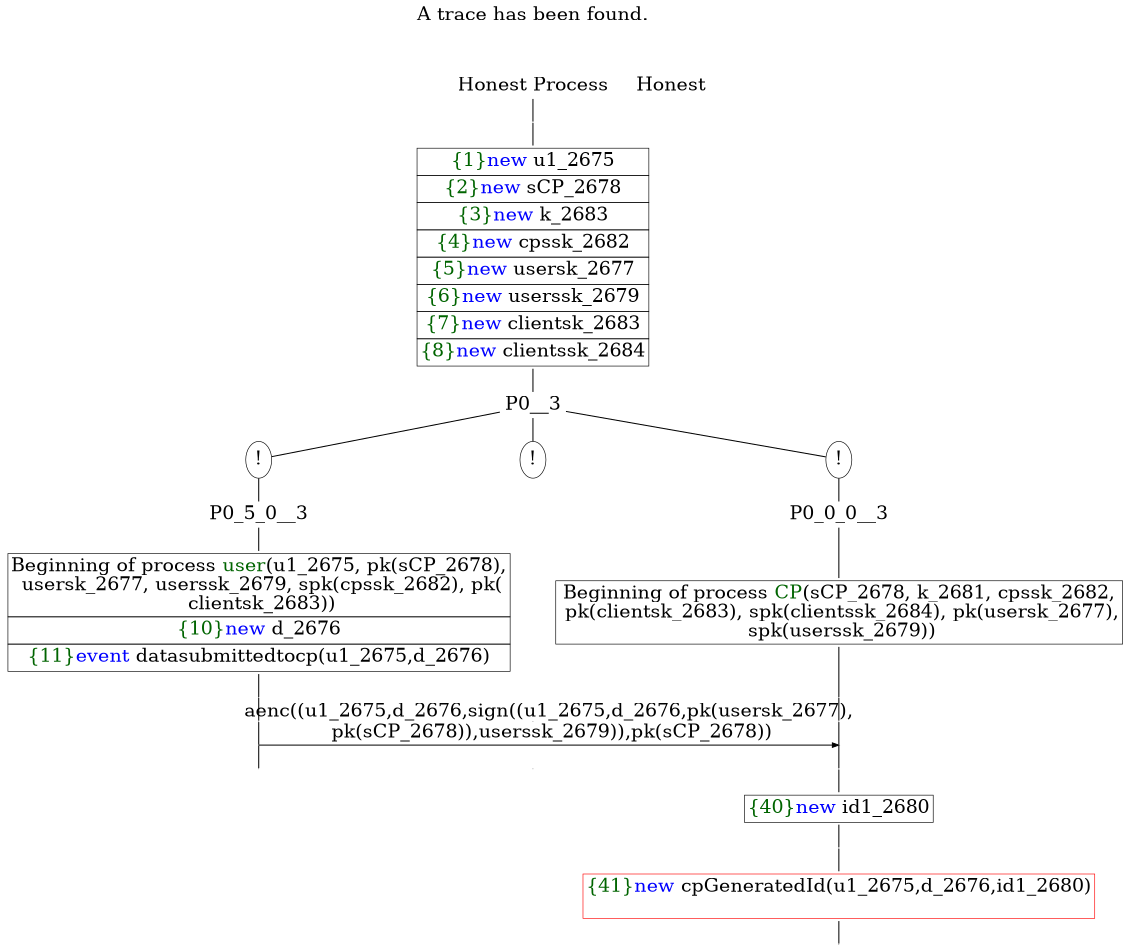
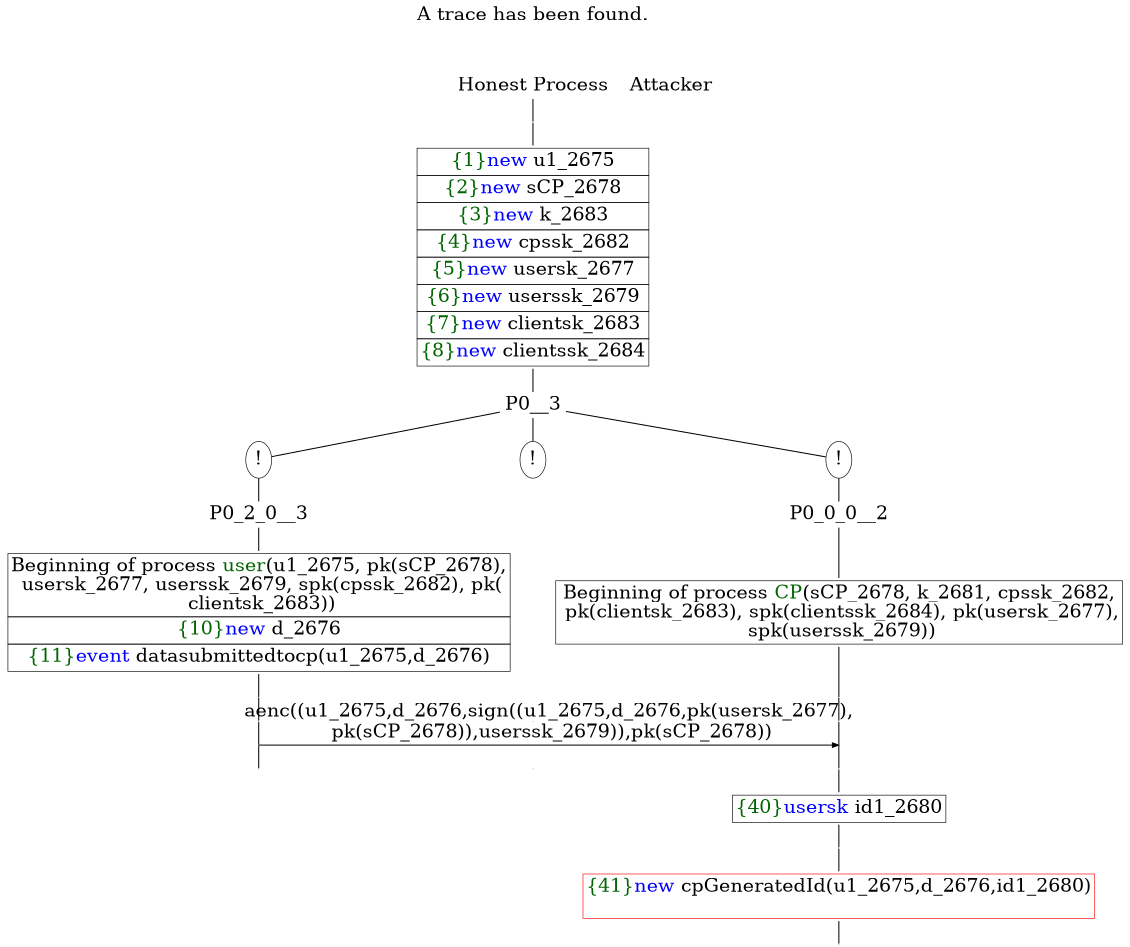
node "Honest": label "Honest" -> "Attacker"
node "P0_5_0__3": label "P0_5_0__3" -> "P0_2_0__3"
node "P0_0_0__3": label "P0_0_0__3" -> "P0_0_0__2"
node "{40}": text "new" -> "usersk"
